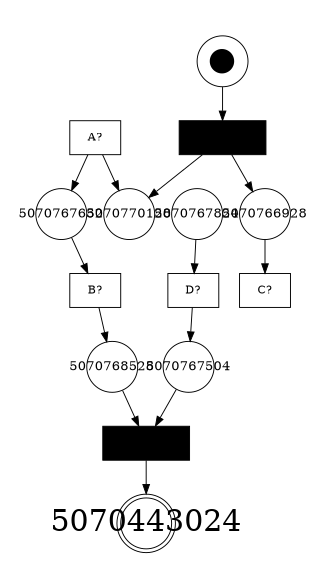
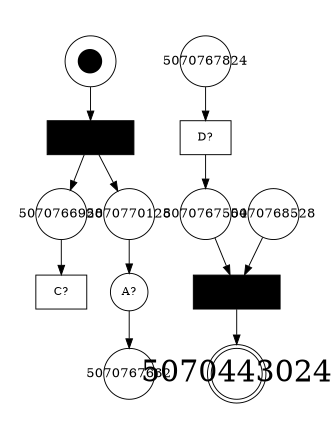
node "A?": shape box -> circle
edge "A?" -> "5070770128": reversed
node "B?": removed
